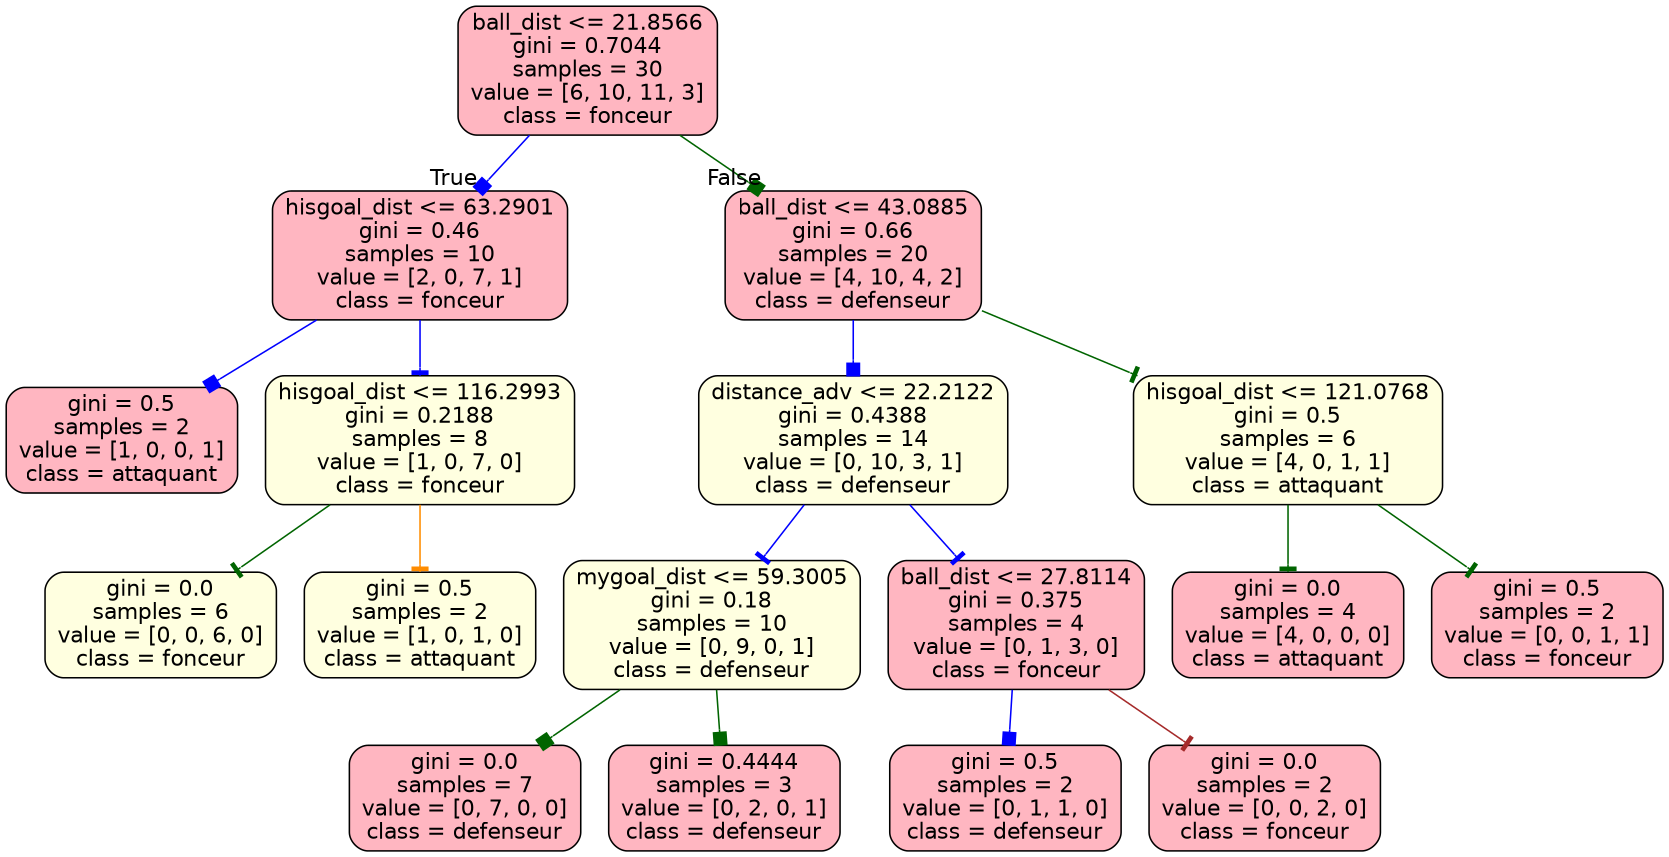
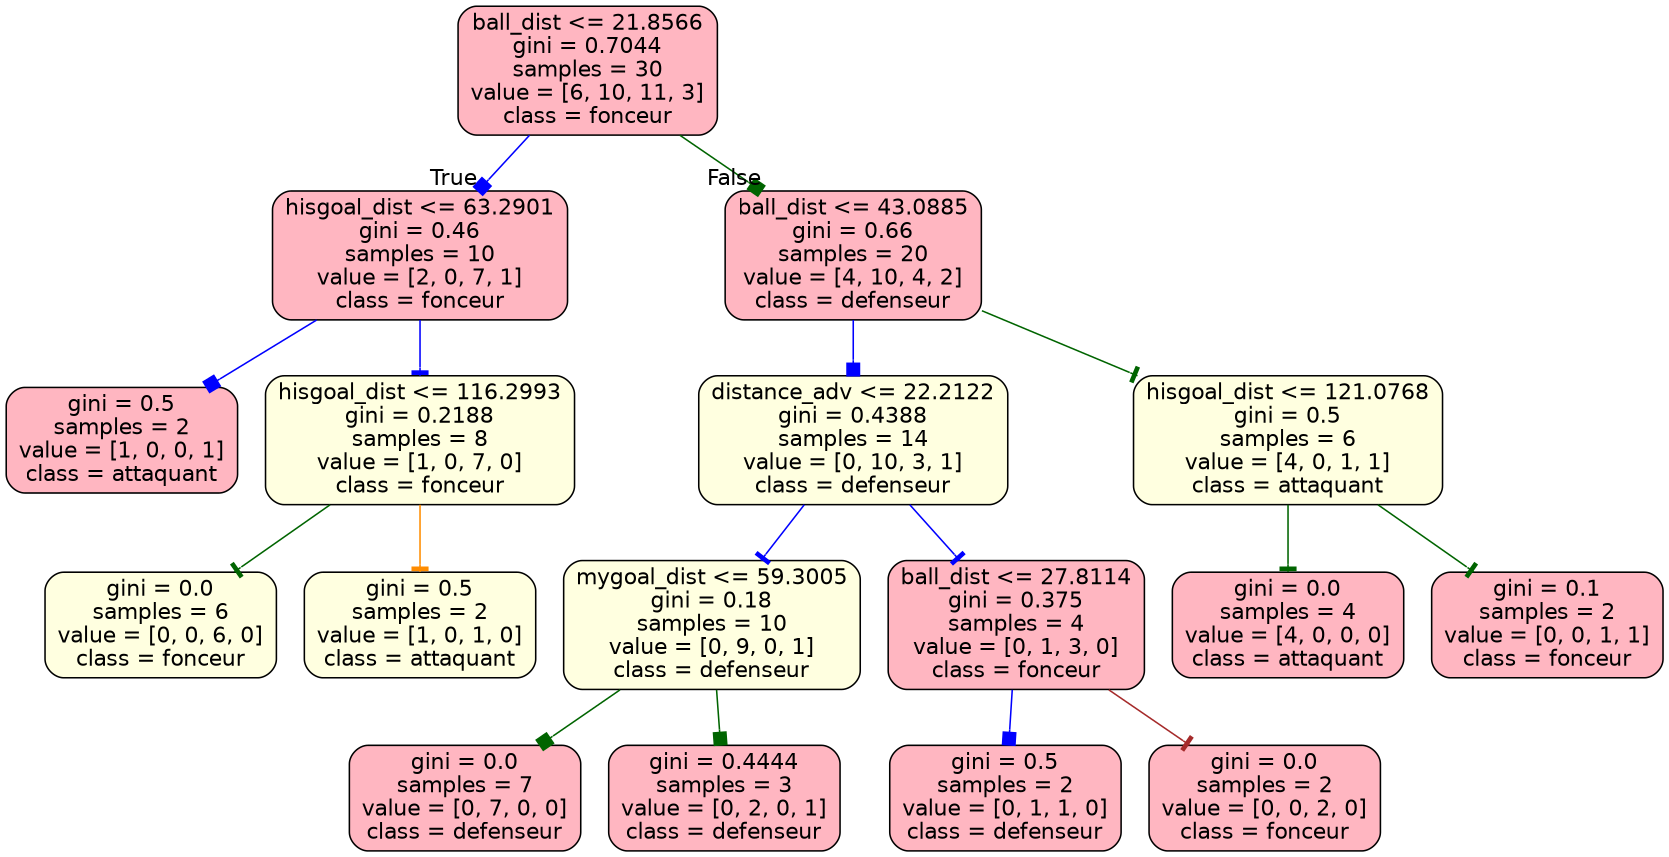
node "gini = 0.5 samples = 2 value = [0, 0, 1, 1] class = fonceur": label "gini = 0.5 samples = 2 value = [0, 0, 1, 1] class = fonceur" -> "gini = 0.1 samples = 2 value = [0, 0, 1, 1] class = fonceur"
